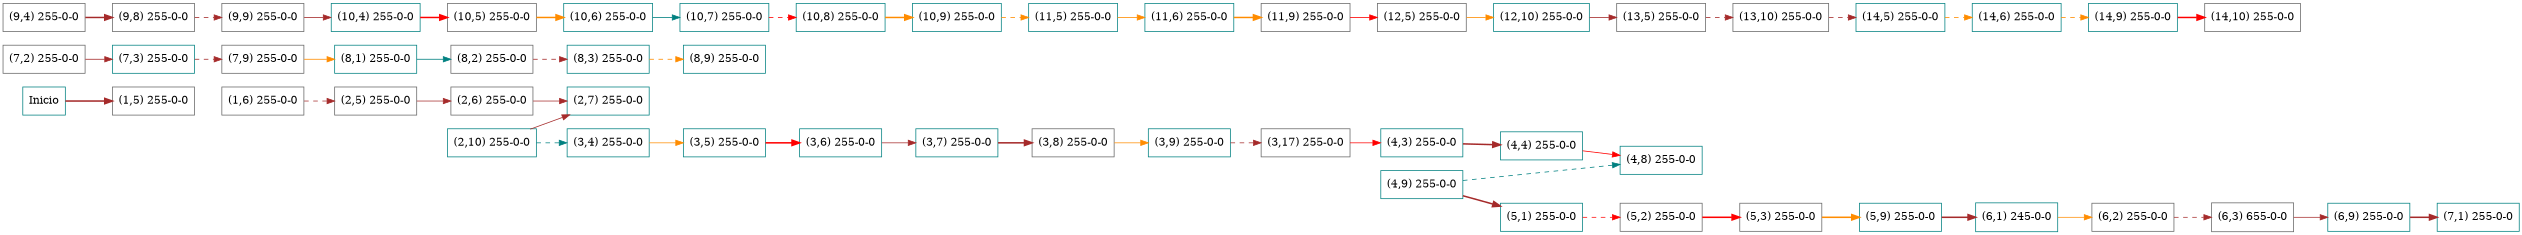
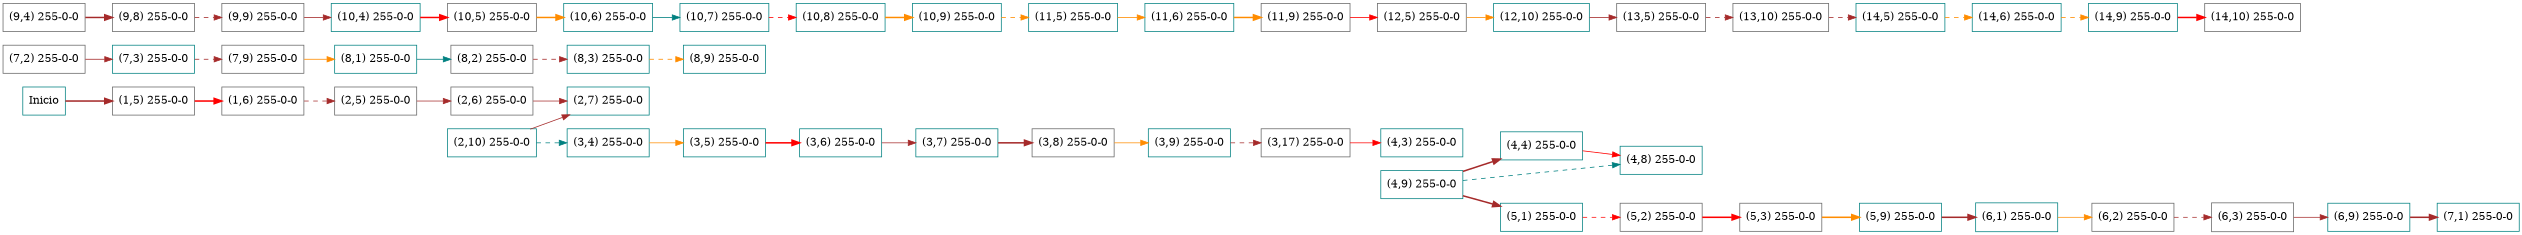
edge "(1,5) 255-0-0" -> "(1,6) 255-0-0": added
edge "(4,3) 255-0-0" -> "(4,4) 255-0-0": now "(4,9) 255-0-0" -> "(4,4) 255-0-0"
node "(6,1) 245-0-0": label "(6,1) 245-0-0" -> "(6,1) 255-0-0"
node "(6,3) 655-0-0": label "(6,3) 655-0-0" -> "(6,3) 255-0-0"
